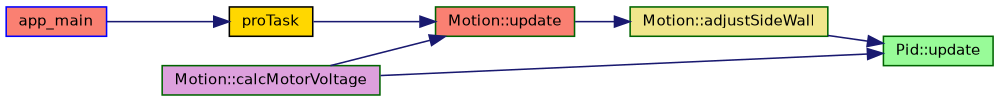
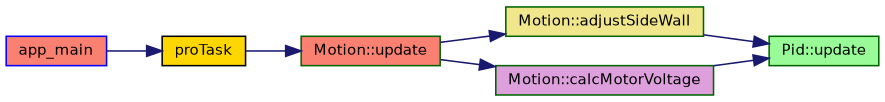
edge "Motion::calcMotorVoltage" -> "Motion::update": reversed
